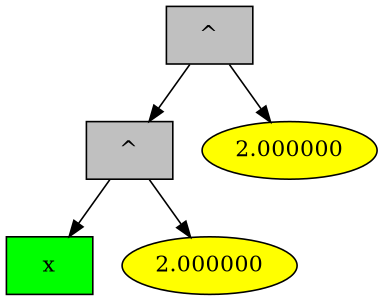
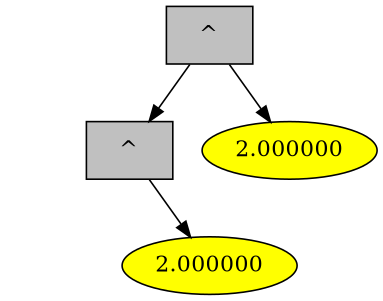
node "x": removed
